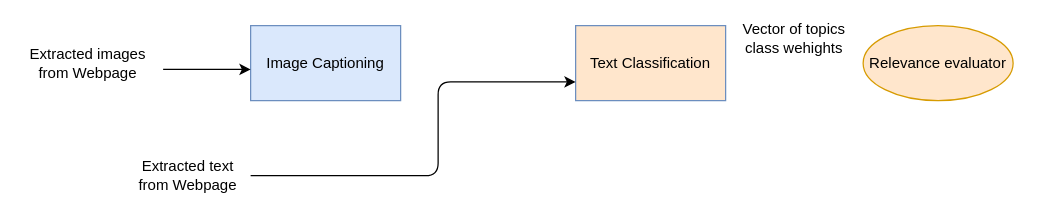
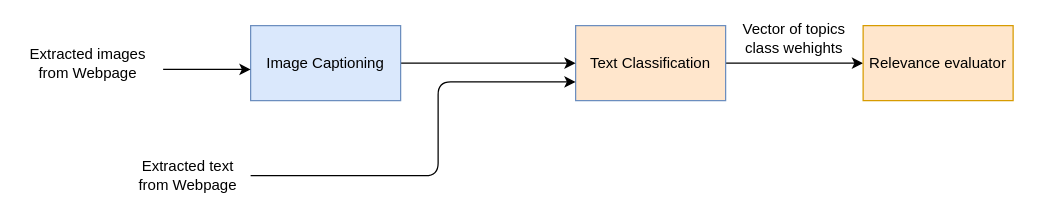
edge "Image Captioning" -> "Text Classification": added
edge "Text Classification" -> "Relevance evaluator": added
node "Relevance evaluator": shape ellipse -> rectangle
